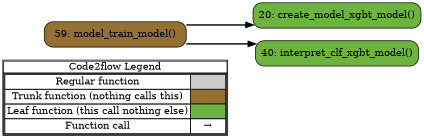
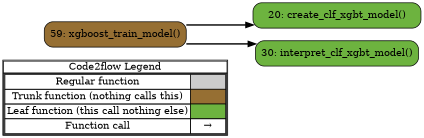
node "20: create_model_xgbt_model()": label "20: create_model_xgbt_model()" -> "20: create_clf_xgbt_model()"
node "59: model_train_model()": label "59: model_train_model()" -> "59: xgboost_train_model()"
node "40: interpret_clf_xgbt_model()": label "40: interpret_clf_xgbt_model()" -> "30: interpret_clf_xgbt_model()"
